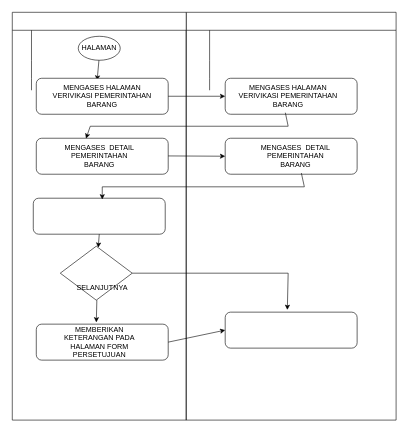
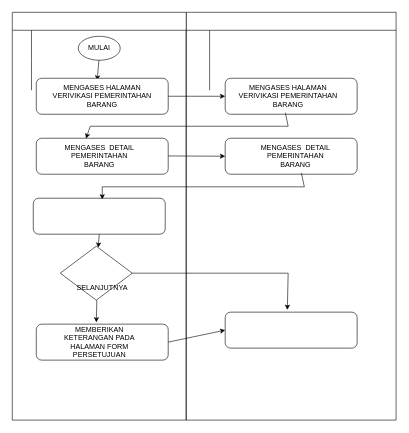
node "HALAMAN": label "HALAMAN" -> "MULAI"
